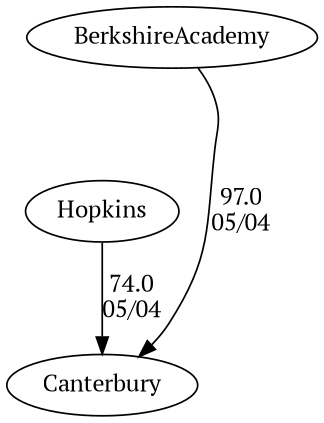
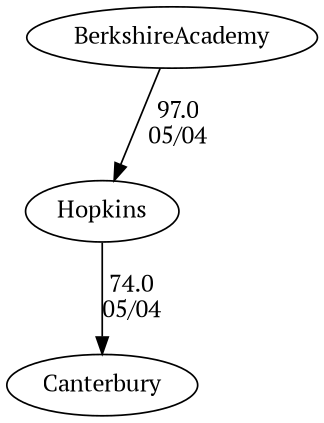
edge "BerkshireAcademy" -> "Canterbury": now "BerkshireAcademy" -> "Hopkins"
